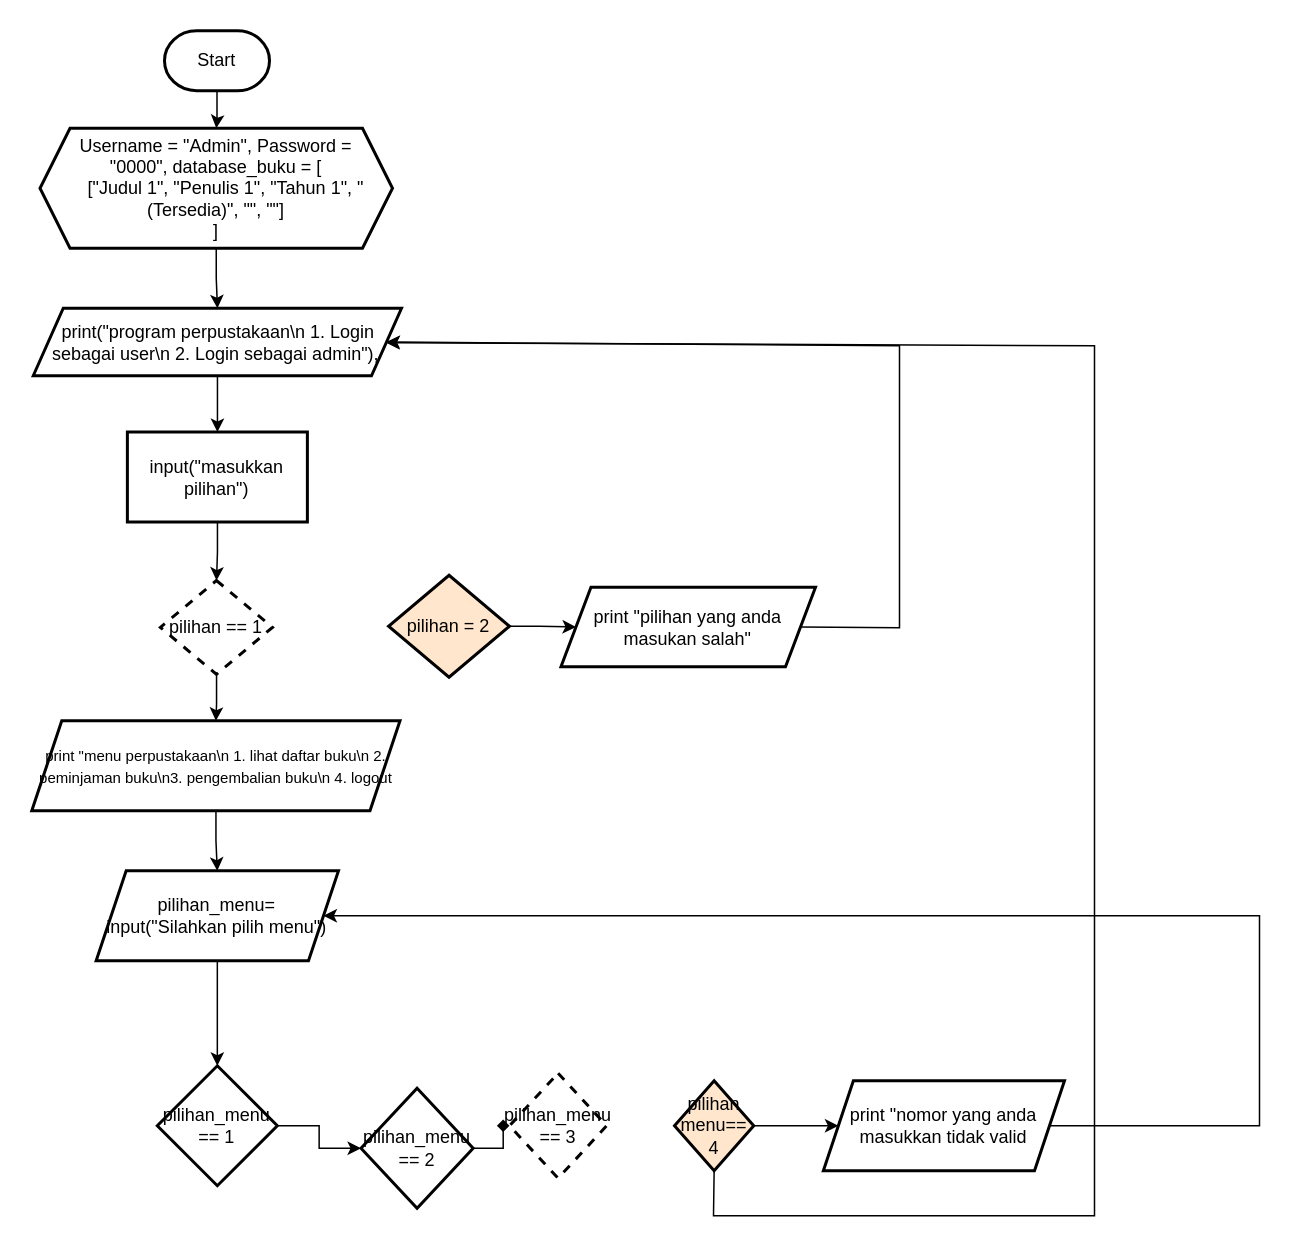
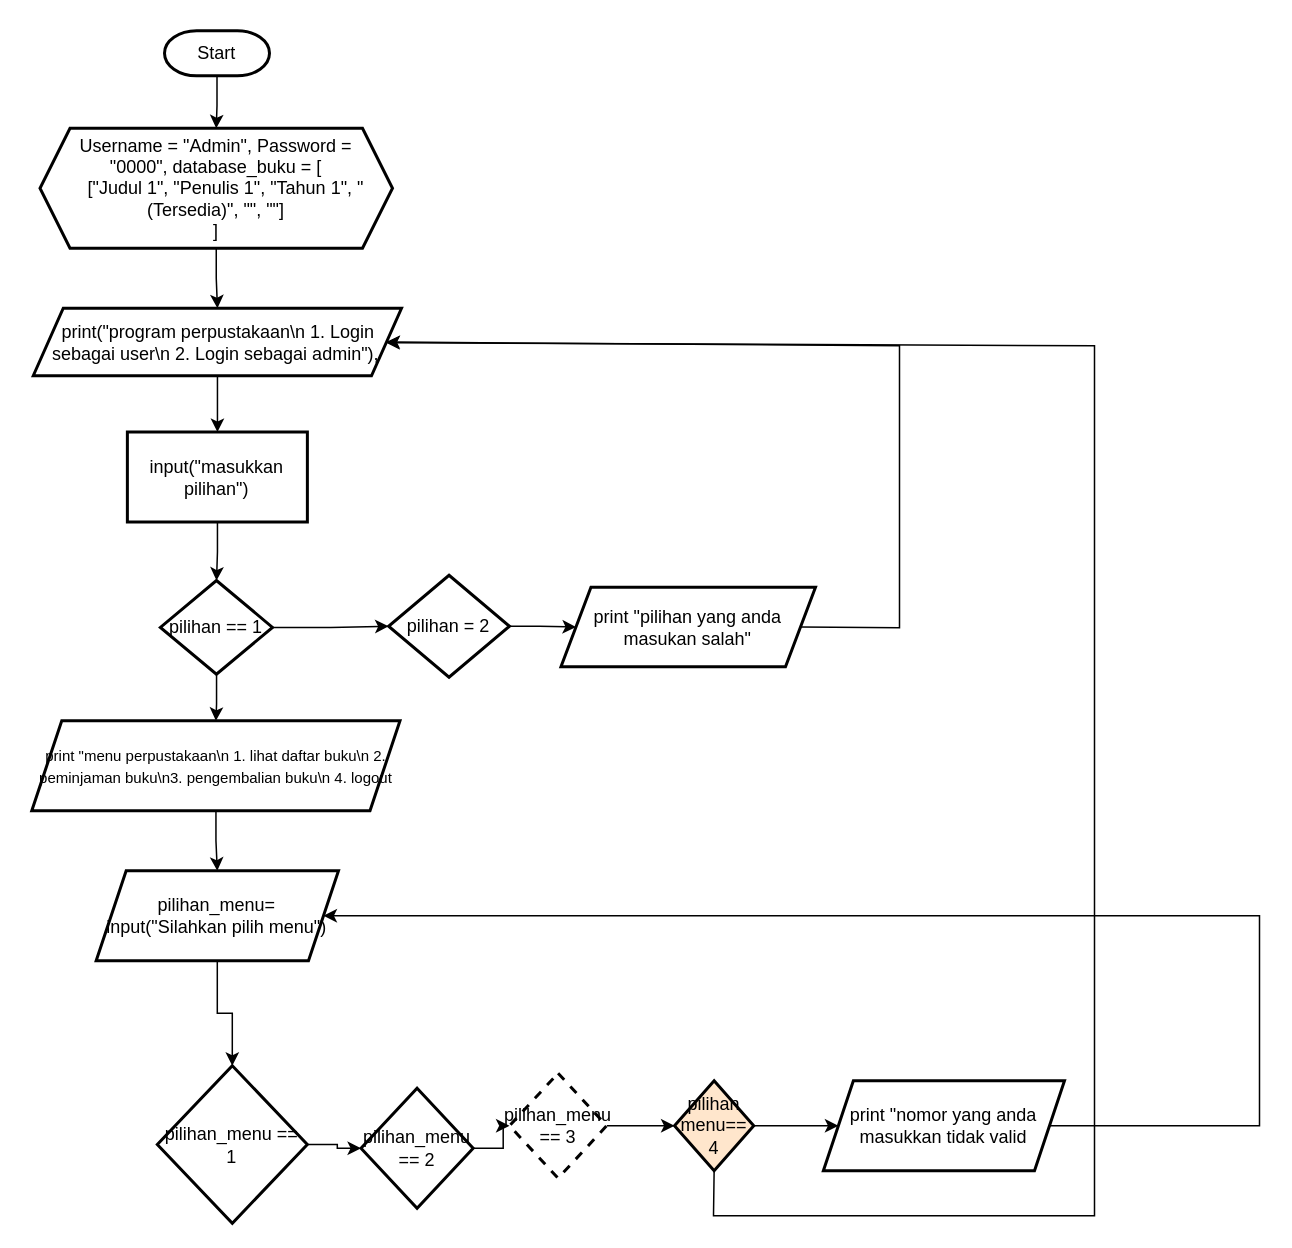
node "Start": size 105x60 -> 105x45
node "pilihan = 2": fillcolor #ffe6cc -> #ffffff
node "pilihan == 1": style dashed -> solid
edge "pilihan == 1" -> "pilihan = 2": added
node "pilihan_menu == 1": size 120x120 -> 150x158
edge "pilihan_menu == 3" -> "pilihan menu== 4": added
edge "pilihan_menu == 2" -> "pilihan_menu == 3": arrowhead diamond -> classic
